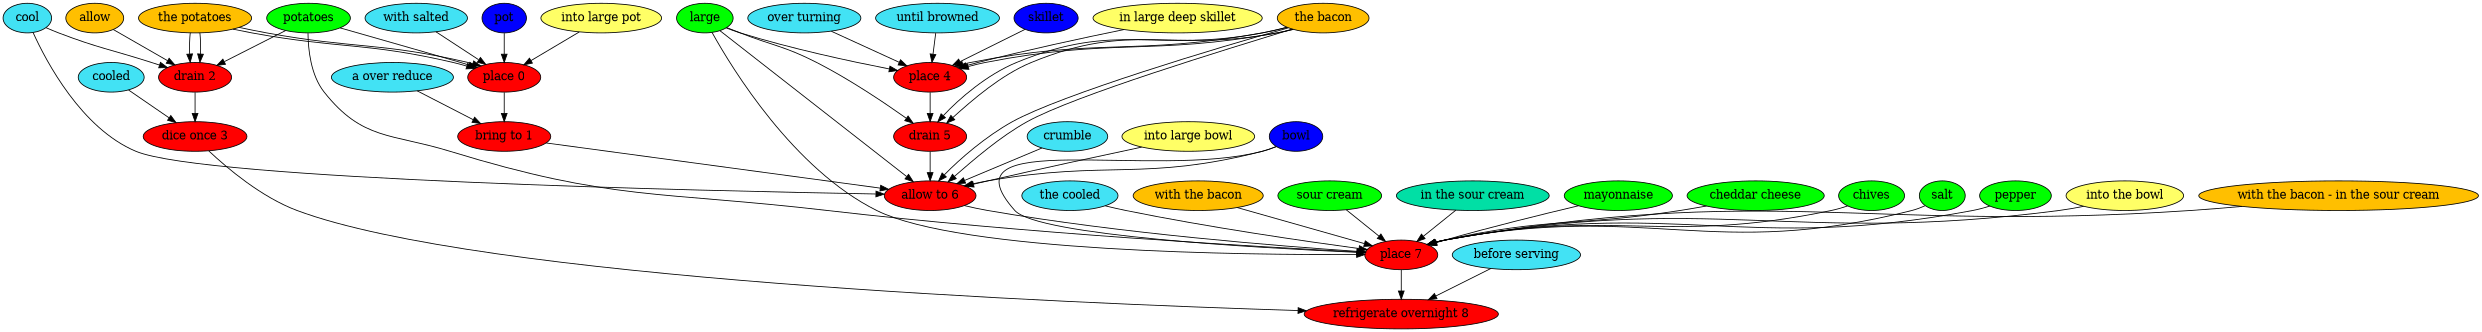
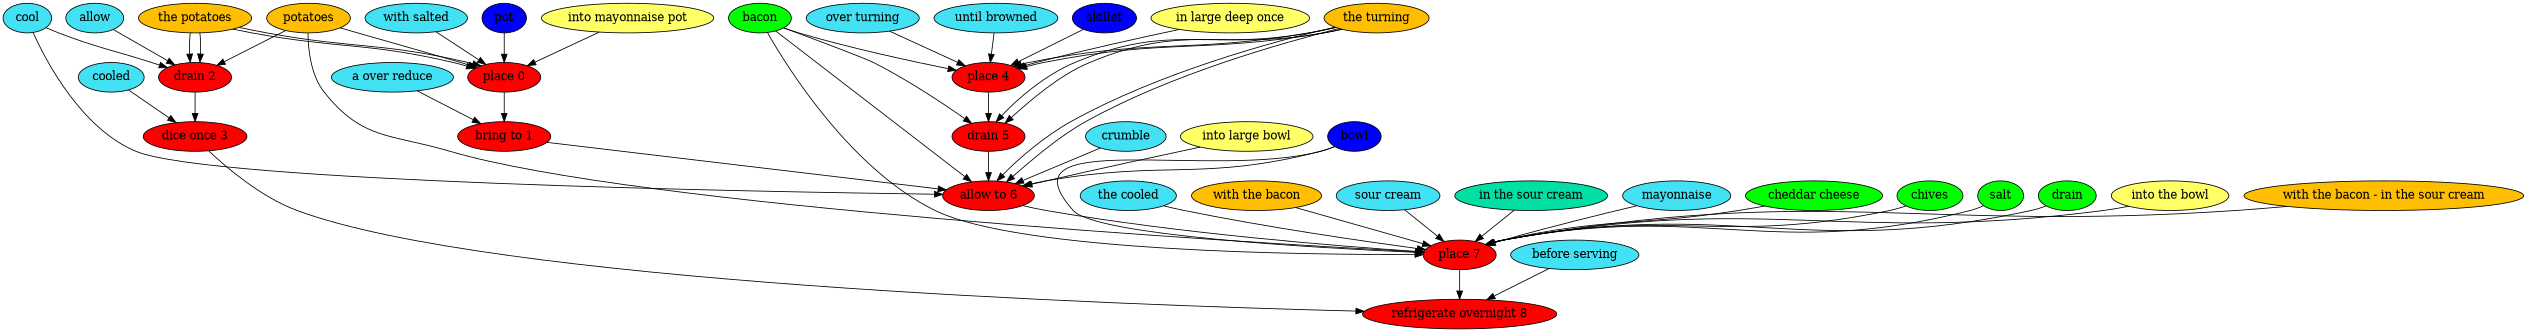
node "allow": fillcolor #ffbf00 -> #42e2f4
node "potatoes": fillcolor green -> #ffbf00
node "into large pot": label "into large pot" -> "into mayonnaise pot"
node "large": label "large" -> "bacon"
node "in large deep skillet": label "in large deep skillet" -> "in large deep once"
node "the bacon": label "the bacon" -> "the turning"
node "sour cream": fillcolor green -> #42e2f4
node "mayonnaise": fillcolor green -> #42e2f4
node "pepper": label "pepper" -> "drain"
